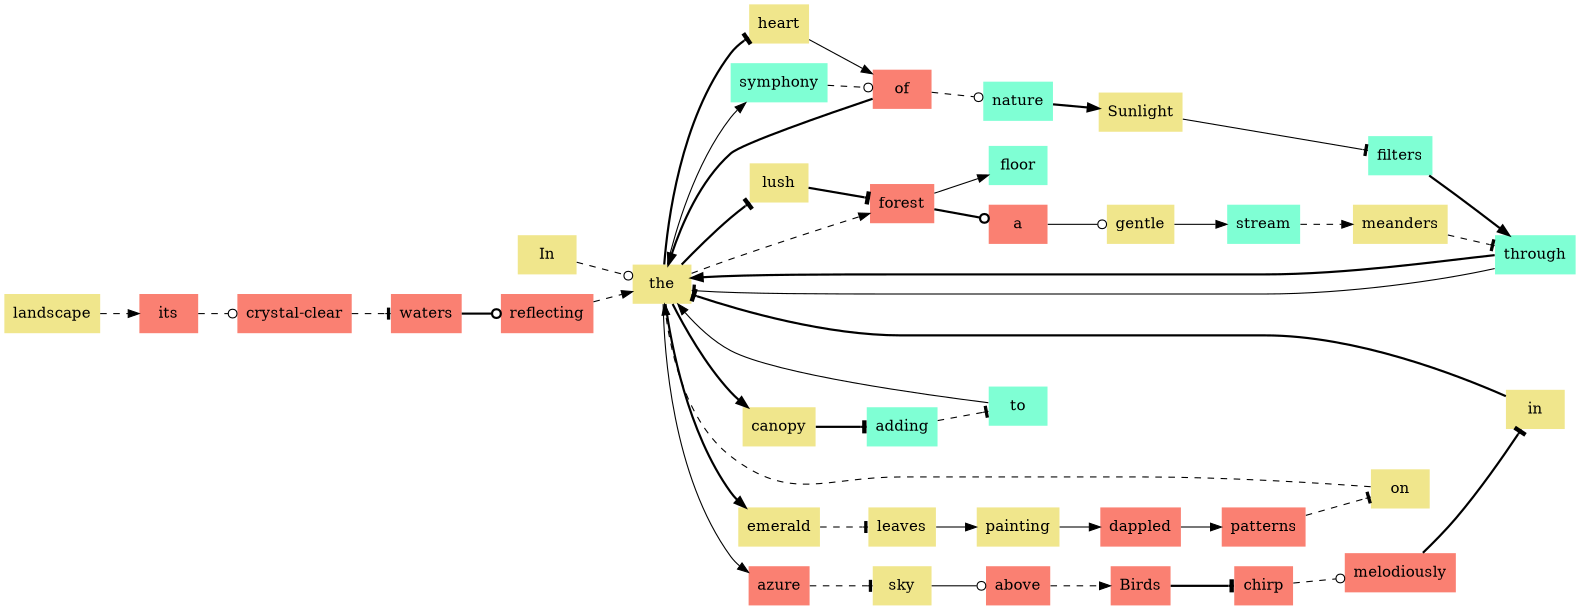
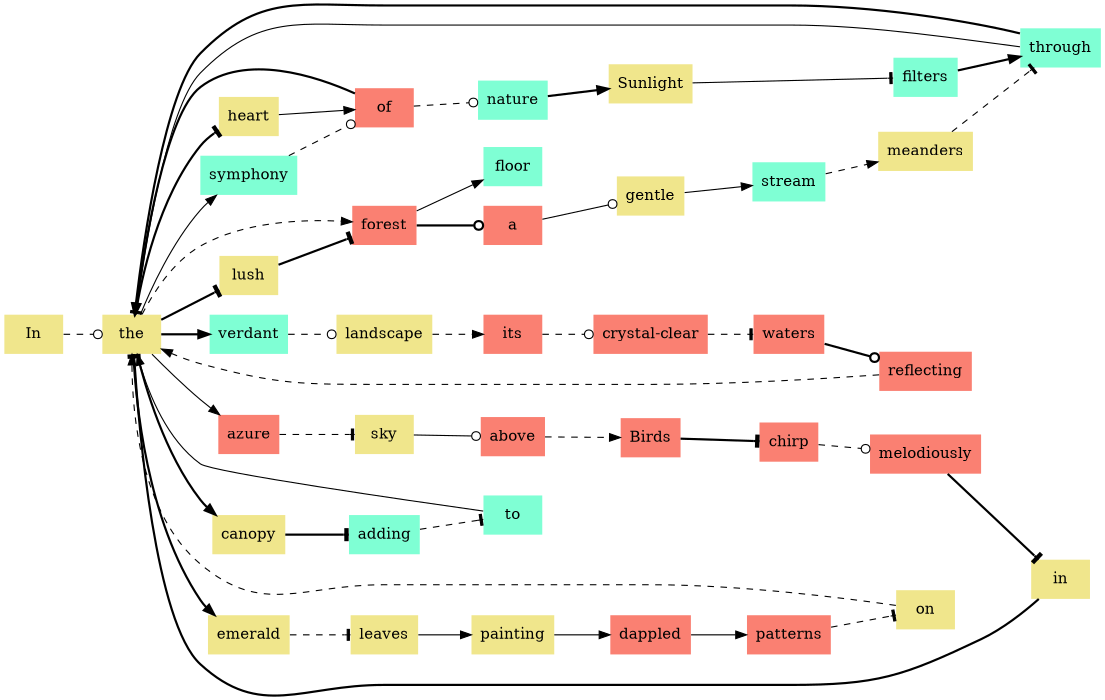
node "verdant": added
